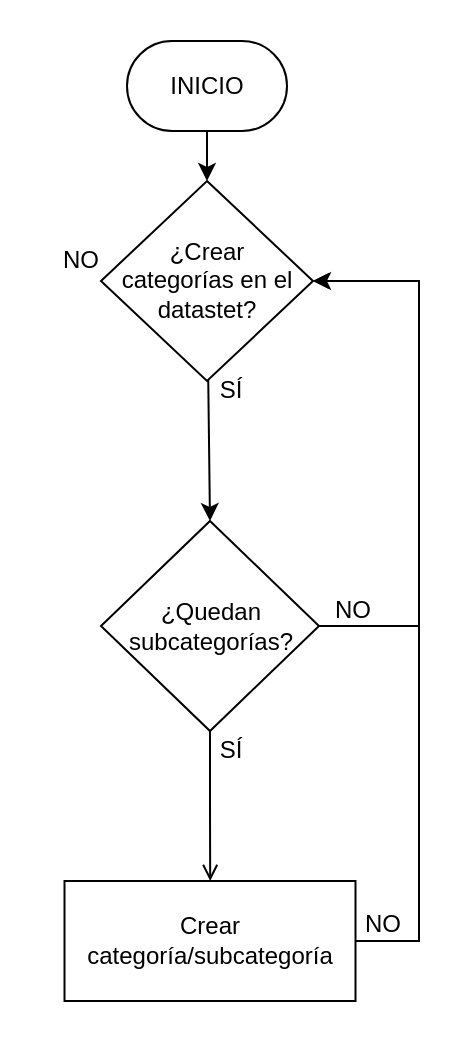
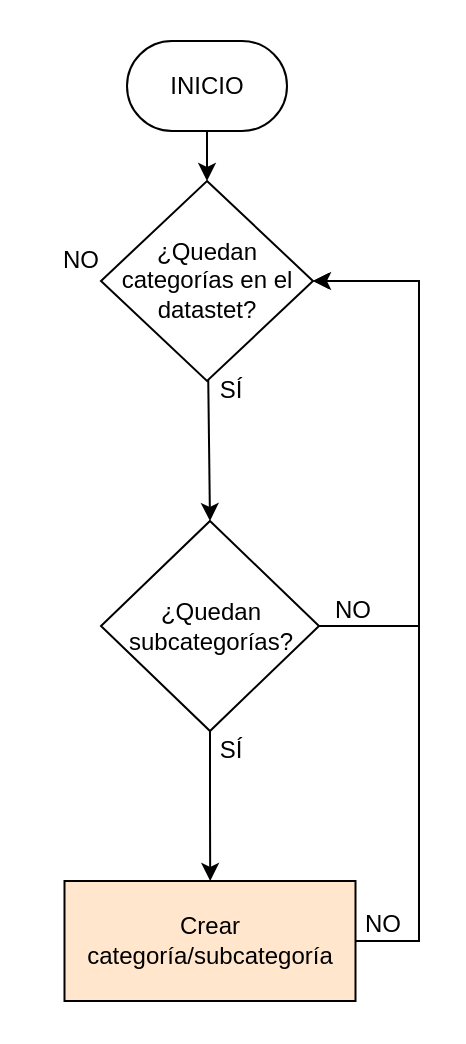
node "¿Crear categorías en el datastet?": label "¿Crear categorías en el datastet?" -> "¿Quedan categorías en el datastet?"
edge "¿Quedan subcategorías?" -> "Crear categoría/subcategoría": arrowhead open -> classic
node "Crear categoría/subcategoría": fillcolor #ffffff -> #ffe6cc
